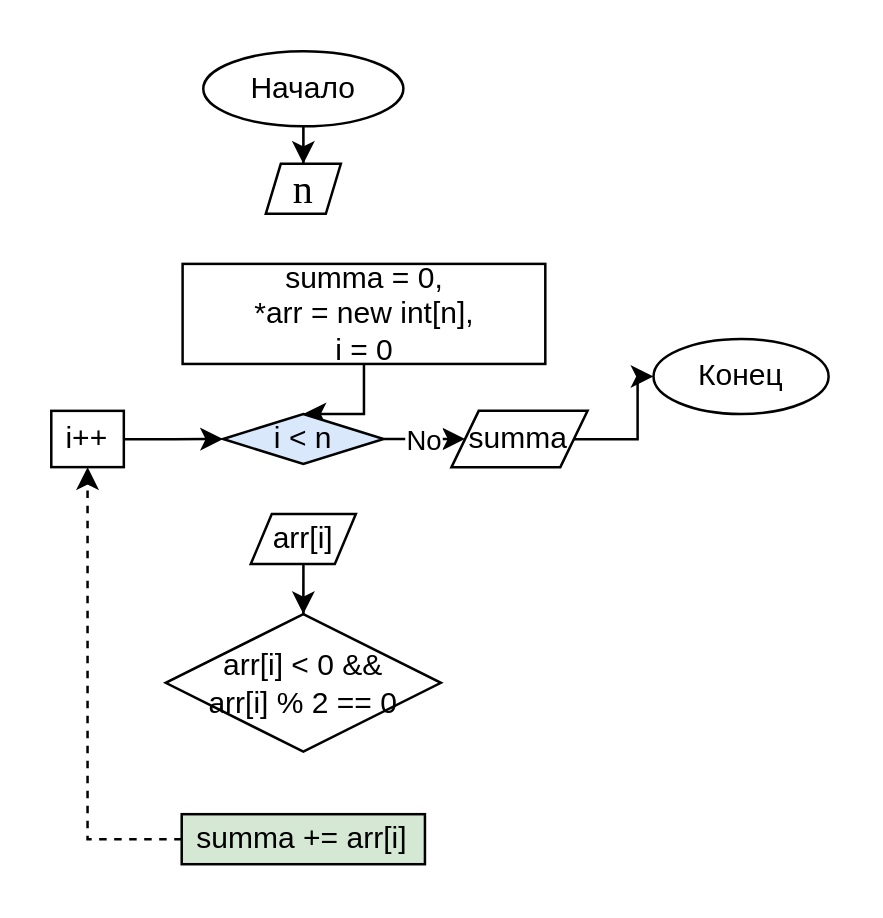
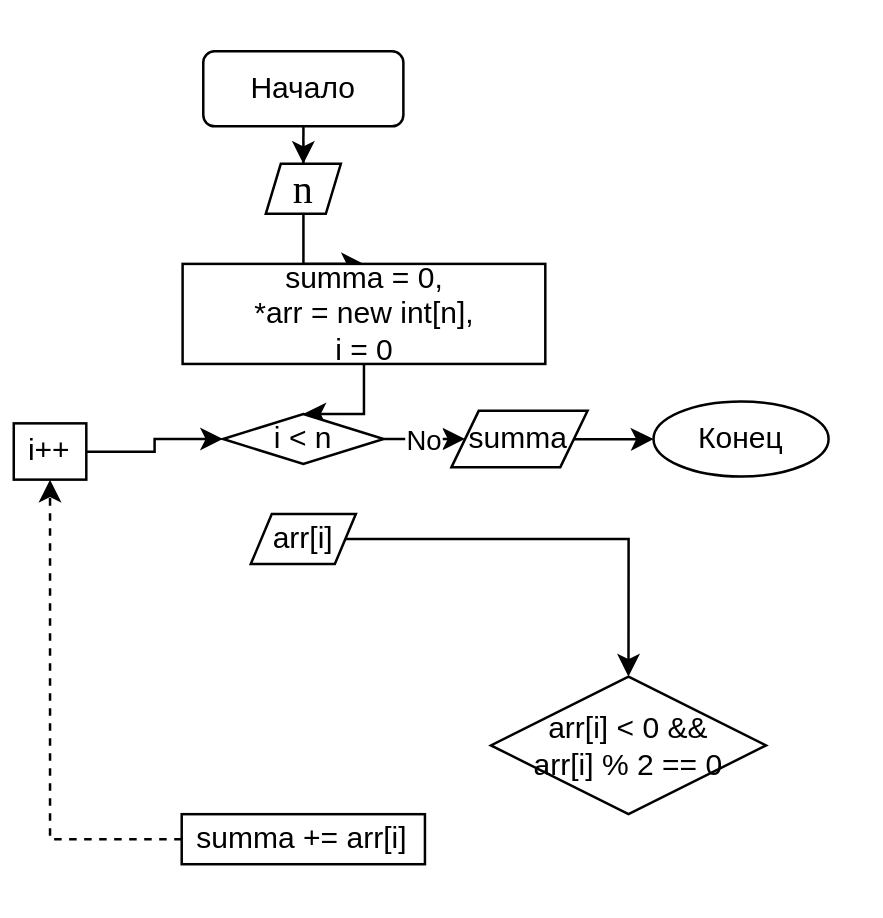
node "Начало": shape ellipse -> rounded rectangle
edge "Начало" -> "n": style solid -> dashed
edge "n" -> "summa = 0, *arr = new int[n], i = 0": added
node "Конец": moved (741, 376) -> (741, 439)
node "i++": moved (88, 439) -> (50, 451)
node "i < n": fillcolor #dae8fc -> #ffffff
node "arr[i] < 0 && arr[i] % 2 == 0": moved (303, 683) -> (628, 745)
node "summa += arr[i]": fillcolor #d5e8d4 -> #ffffff
